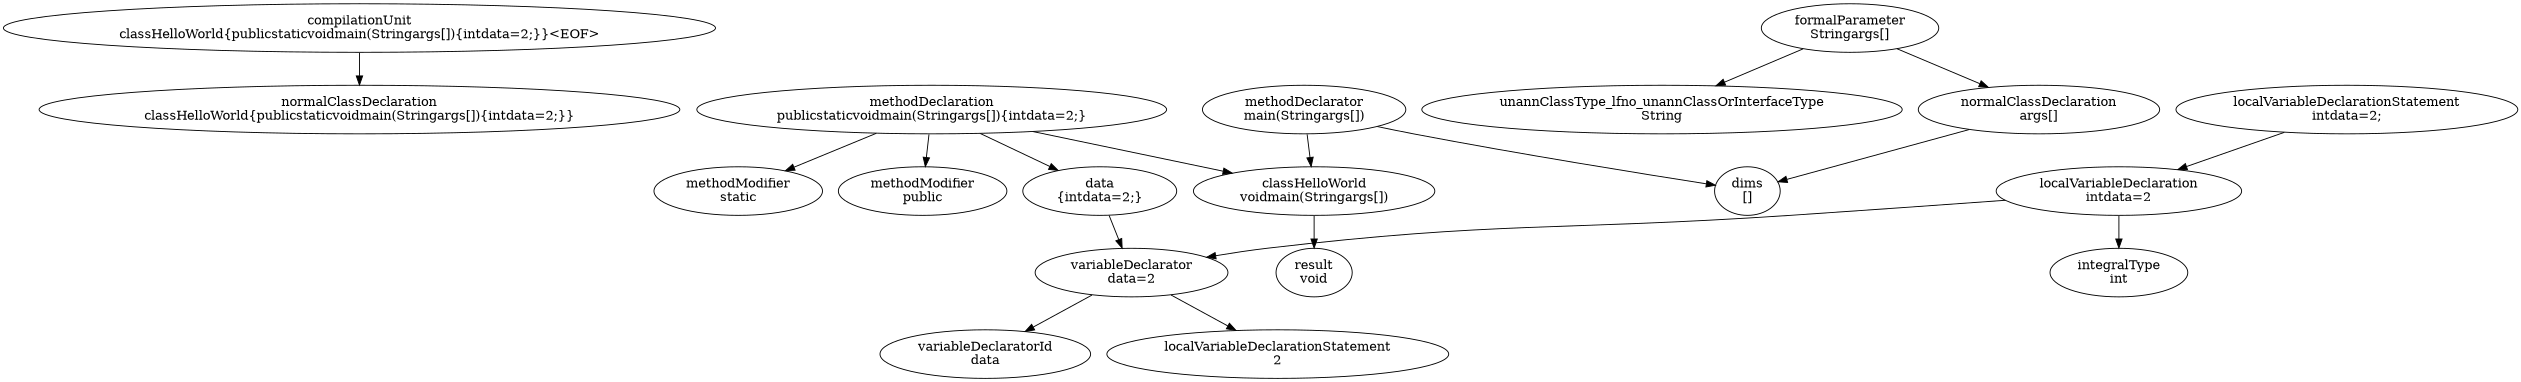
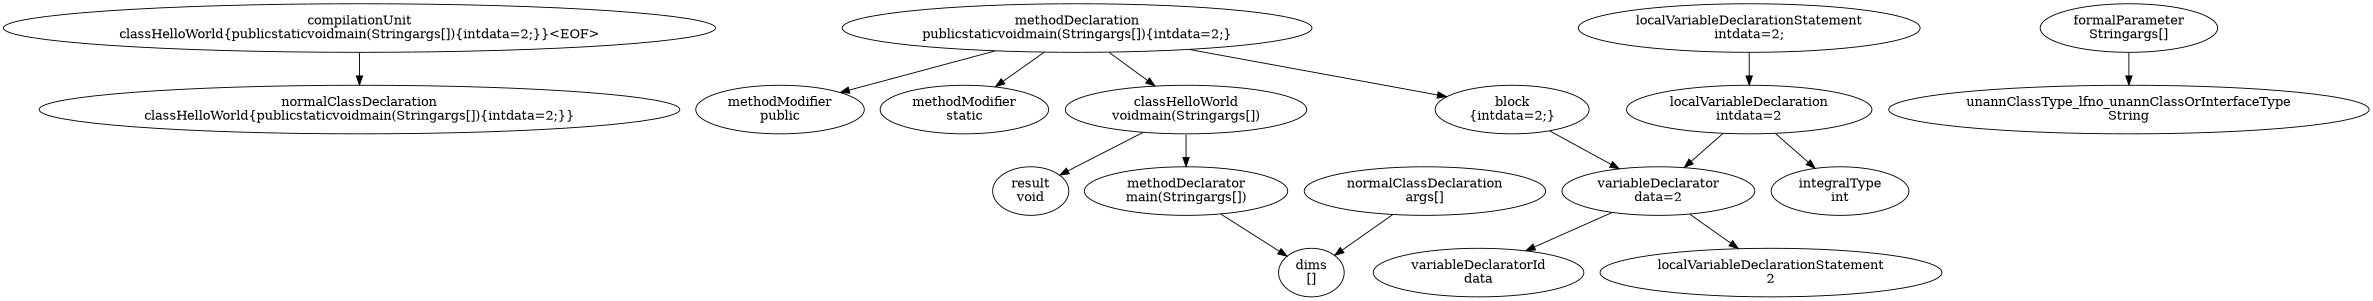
edge "formalParameter Stringargs[]" -> "normalClassDeclaration args[]": removed
edge "methodDeclarator main(Stringargs[])" -> "classHelloWorld voidmain(Stringargs[])": reversed
node "data {intdata=2;}": label "data {intdata=2;}" -> "block {intdata=2;}"
